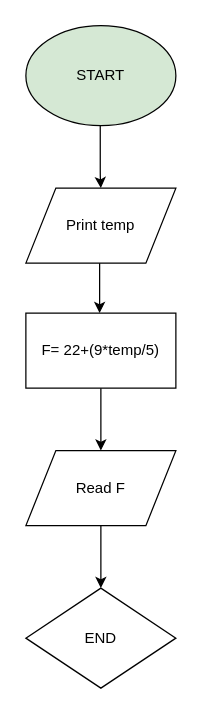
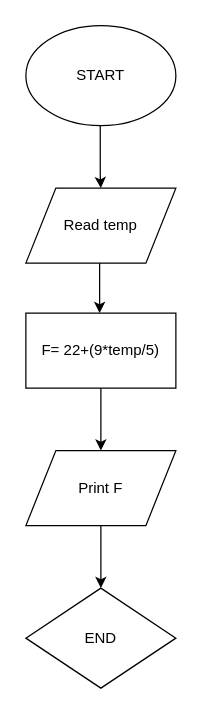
node "START": fillcolor #d5e8d4 -> #ffffff
node "Print temp": label "Print temp" -> "Read temp"
node "Read F": label "Read F" -> "Print F"
